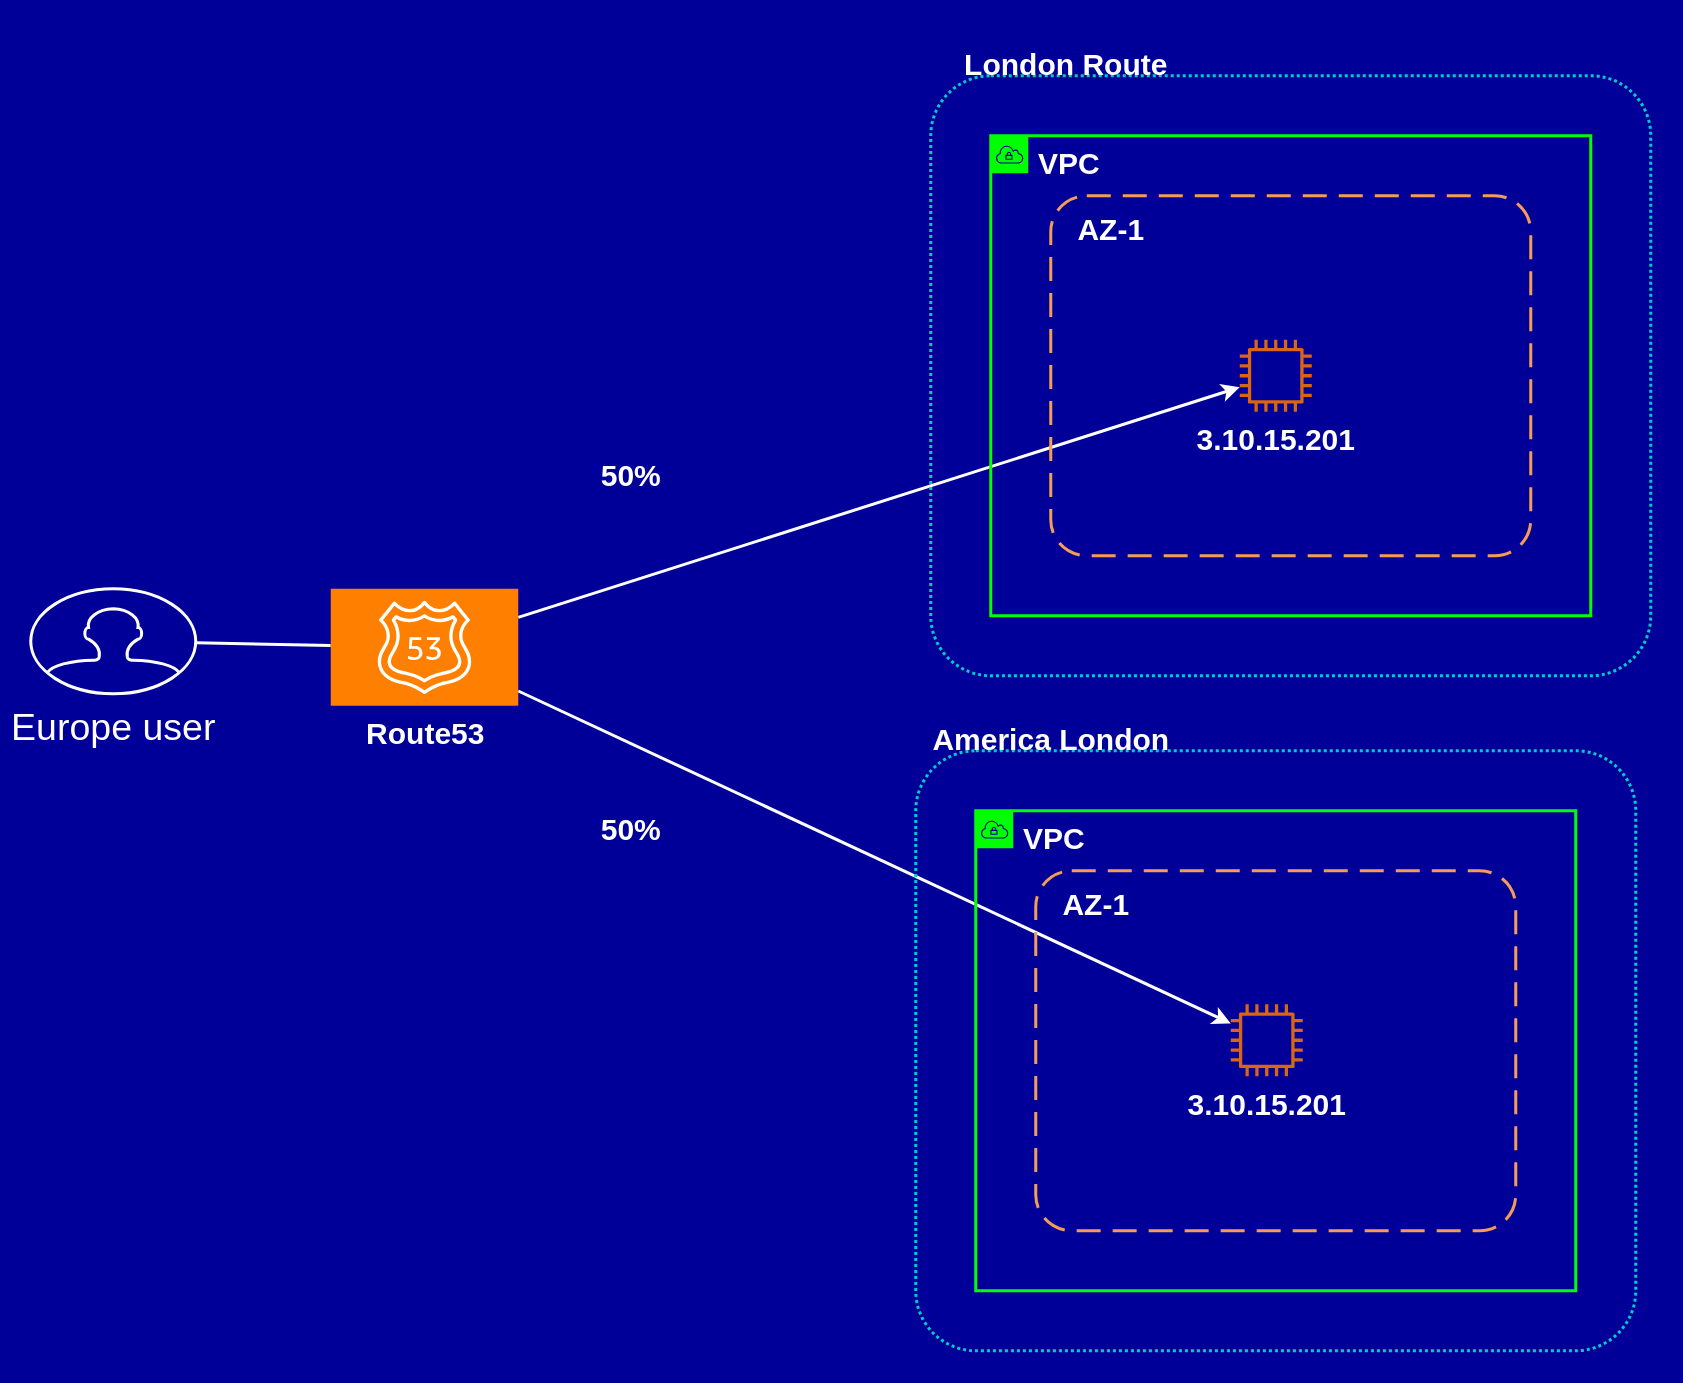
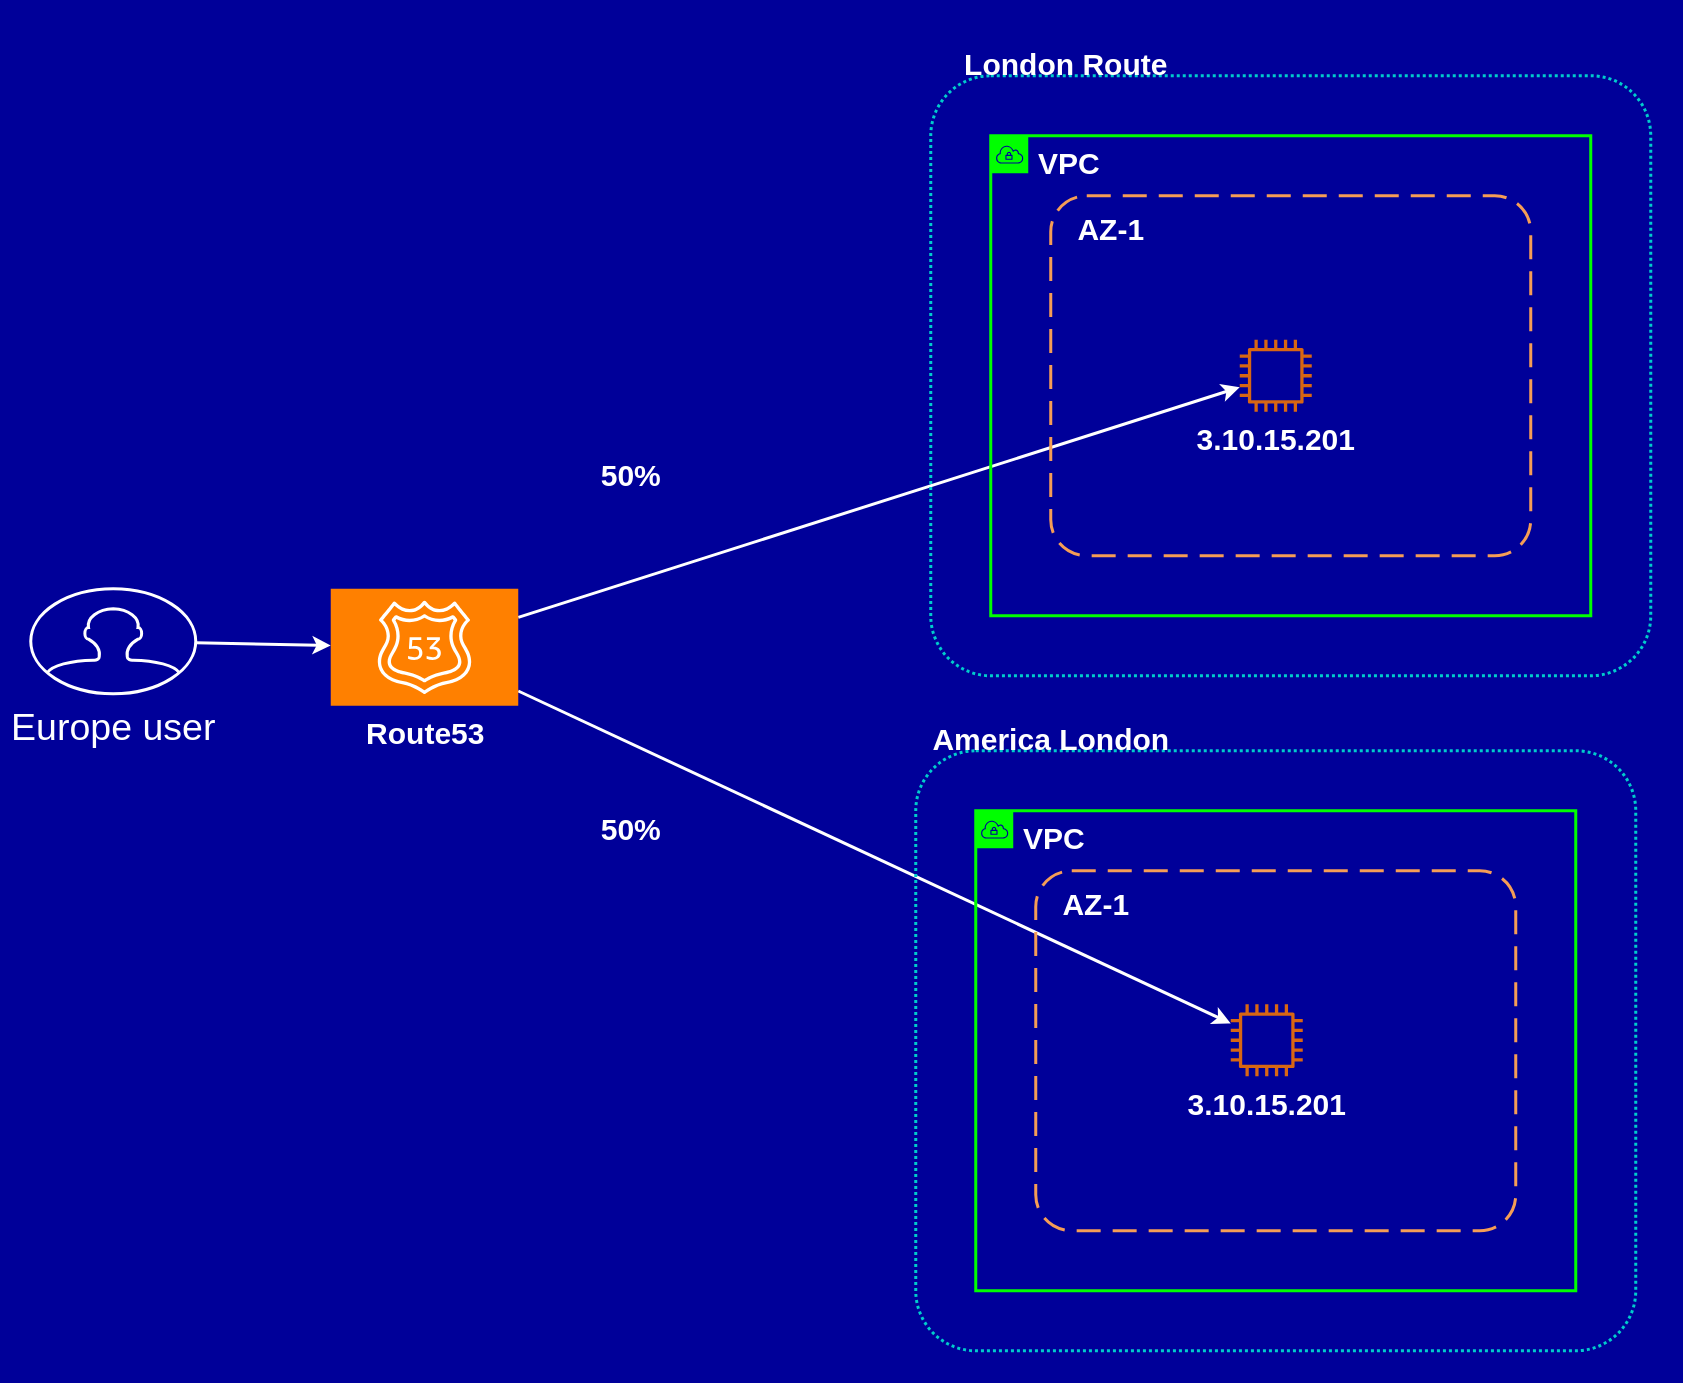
edge "Europe user" -- "Route53": arrowhead none -> classic
